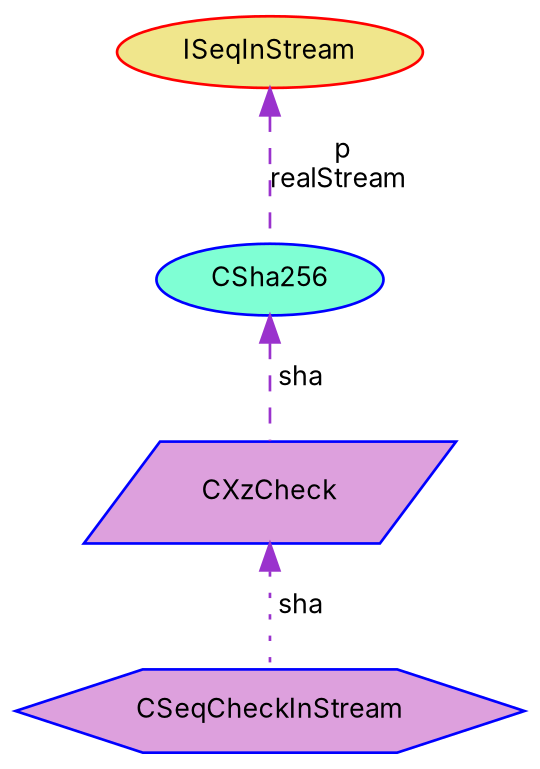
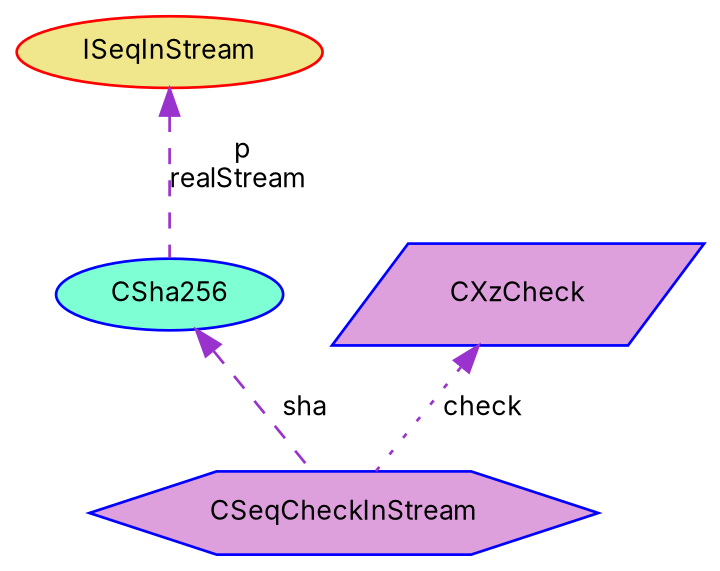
edge "CXzCheck" -> "CSha256": now "CSeqCheckInStream" -> "CSha256"
edge "CSeqCheckInStream" -> "CXzCheck": label " sha" -> " check"
